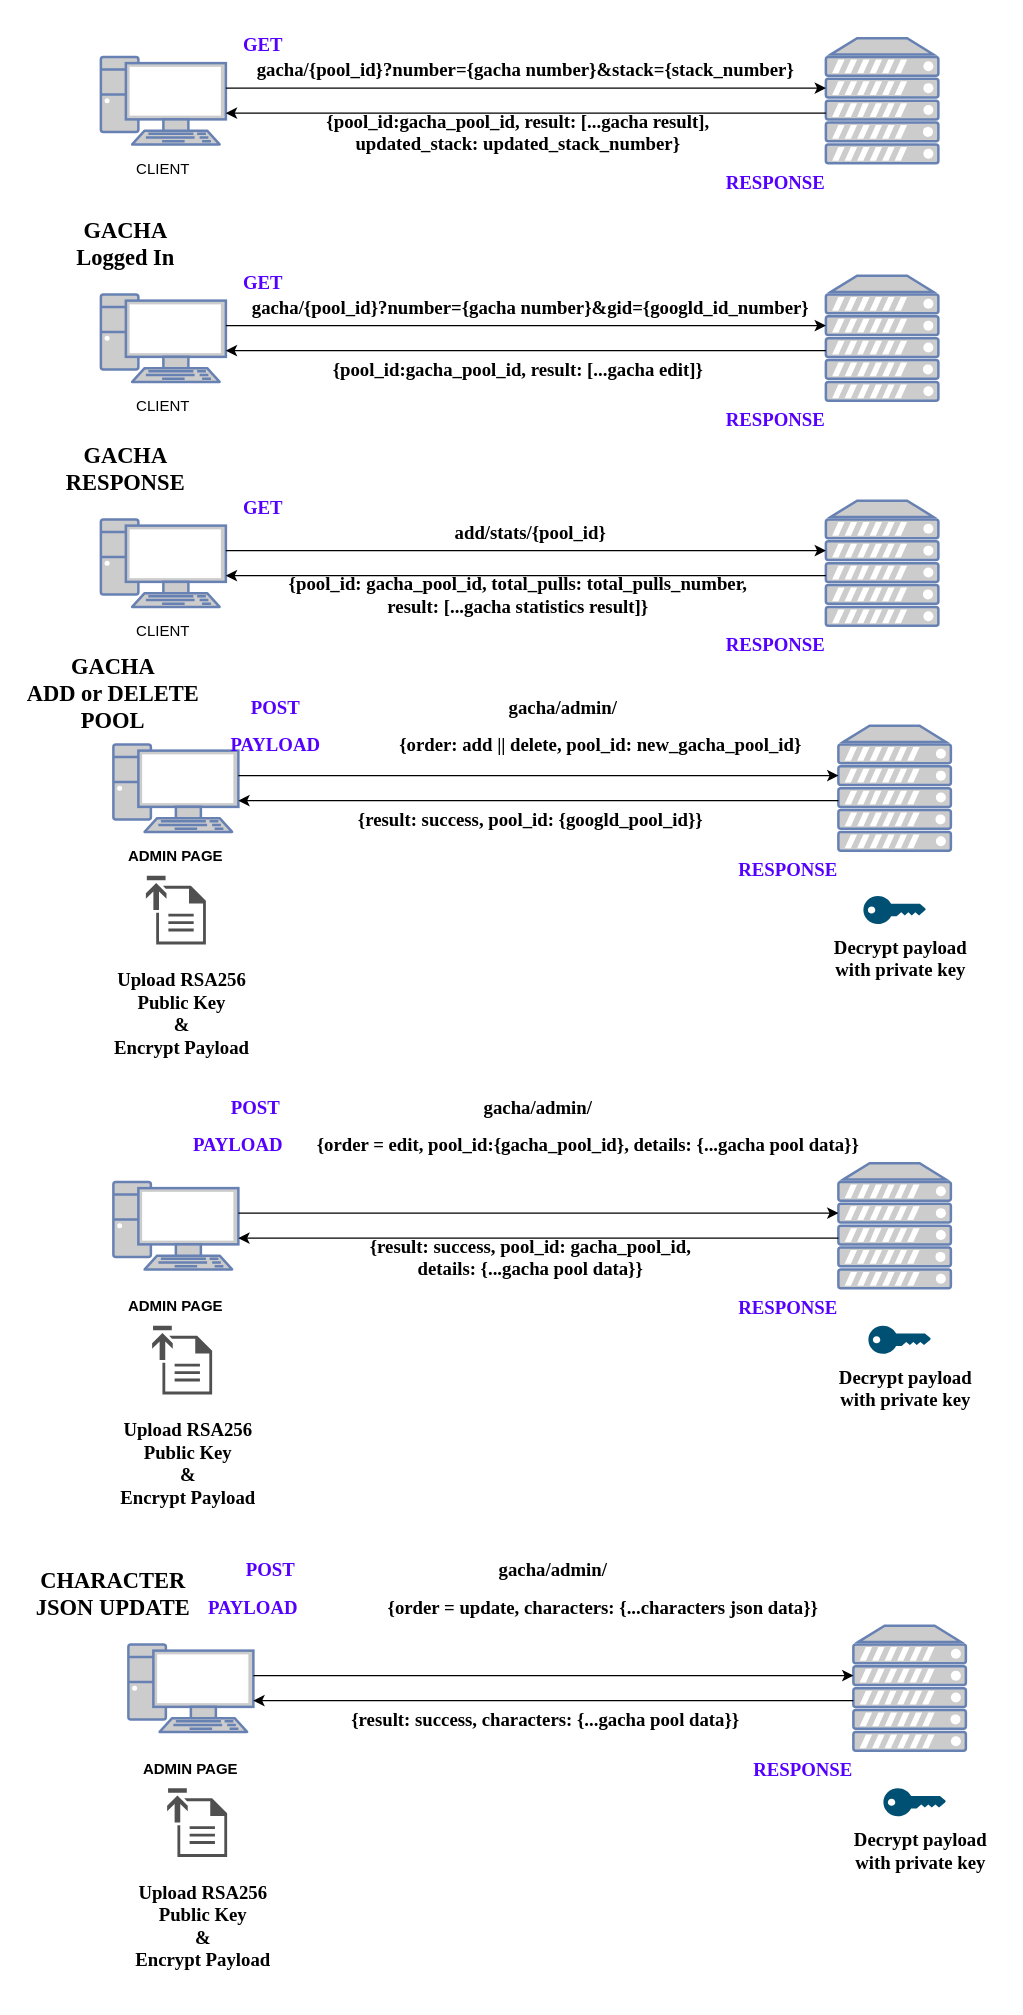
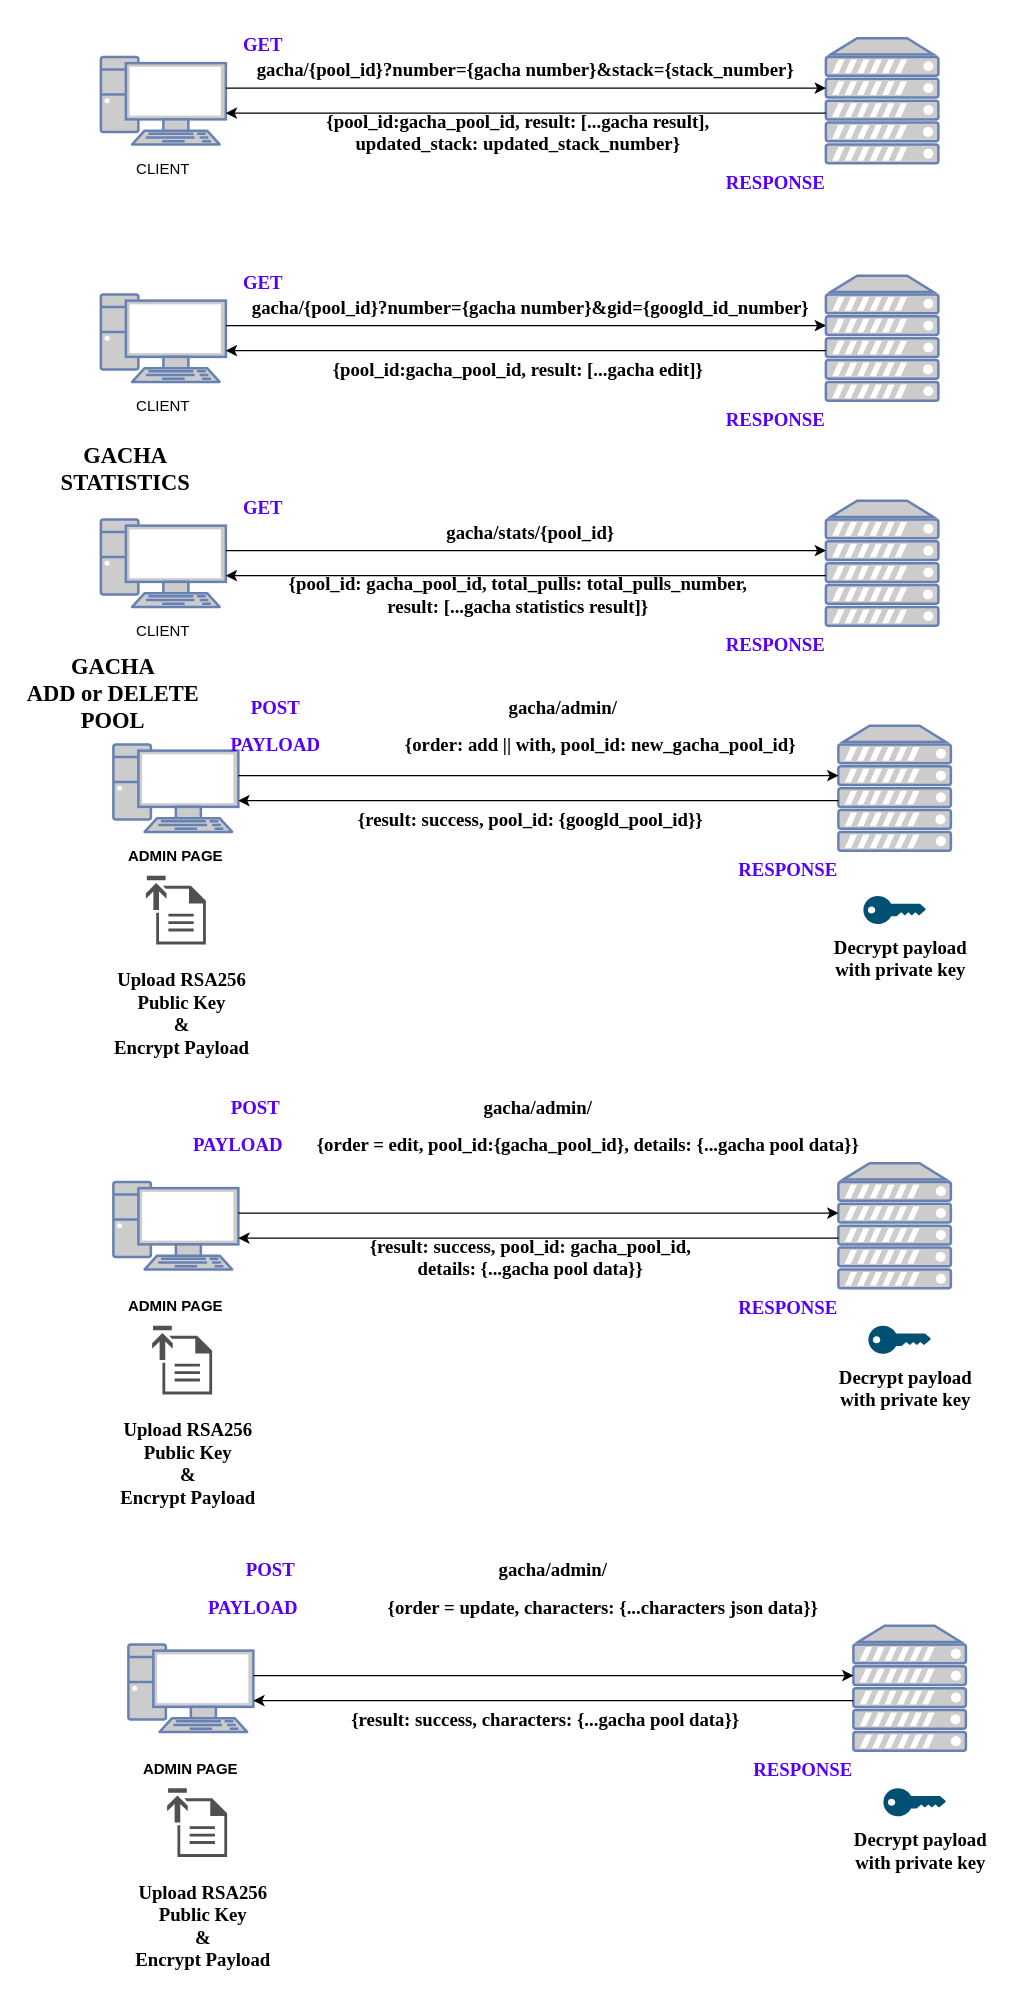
node "GACHA Logged In": removed
node "GACHA RESPONSE": label "GACHA RESPONSE" -> "GACHA STATISTICS"
node "add/stats/{pool_id}": label "add/stats/{pool_id}" -> "gacha/stats/{pool_id}"
node "{order: add || delete, pool_id: new_gacha_pool_id}": label "{order: add || delete, pool_id: new_gacha_pool_id}" -> "{order: add || with, pool_id: new_gacha_pool_id}"
node "CHARACTER JSON UPDATE": removed
